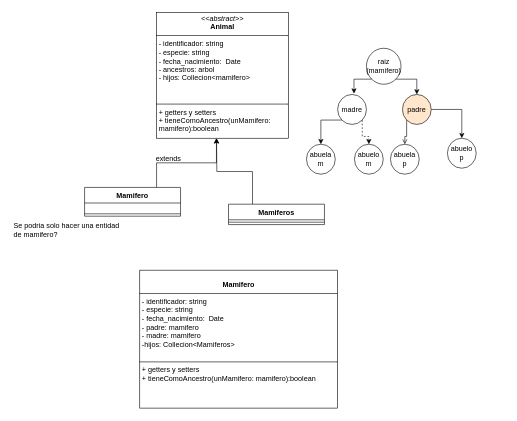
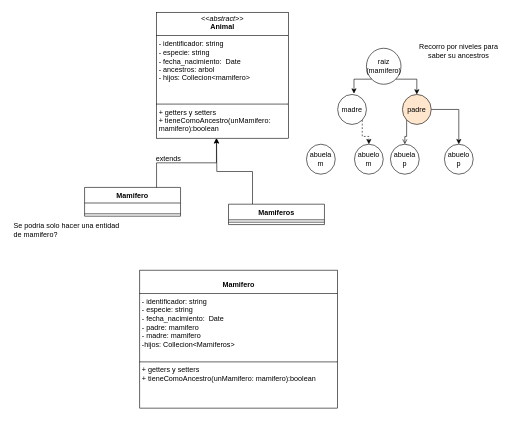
node "Recorro por niveles para saber su ancestros": added
edge "madre" -> "abuela m": removed
node "abuelo p": moved (462, 153) -> (459, 159)
